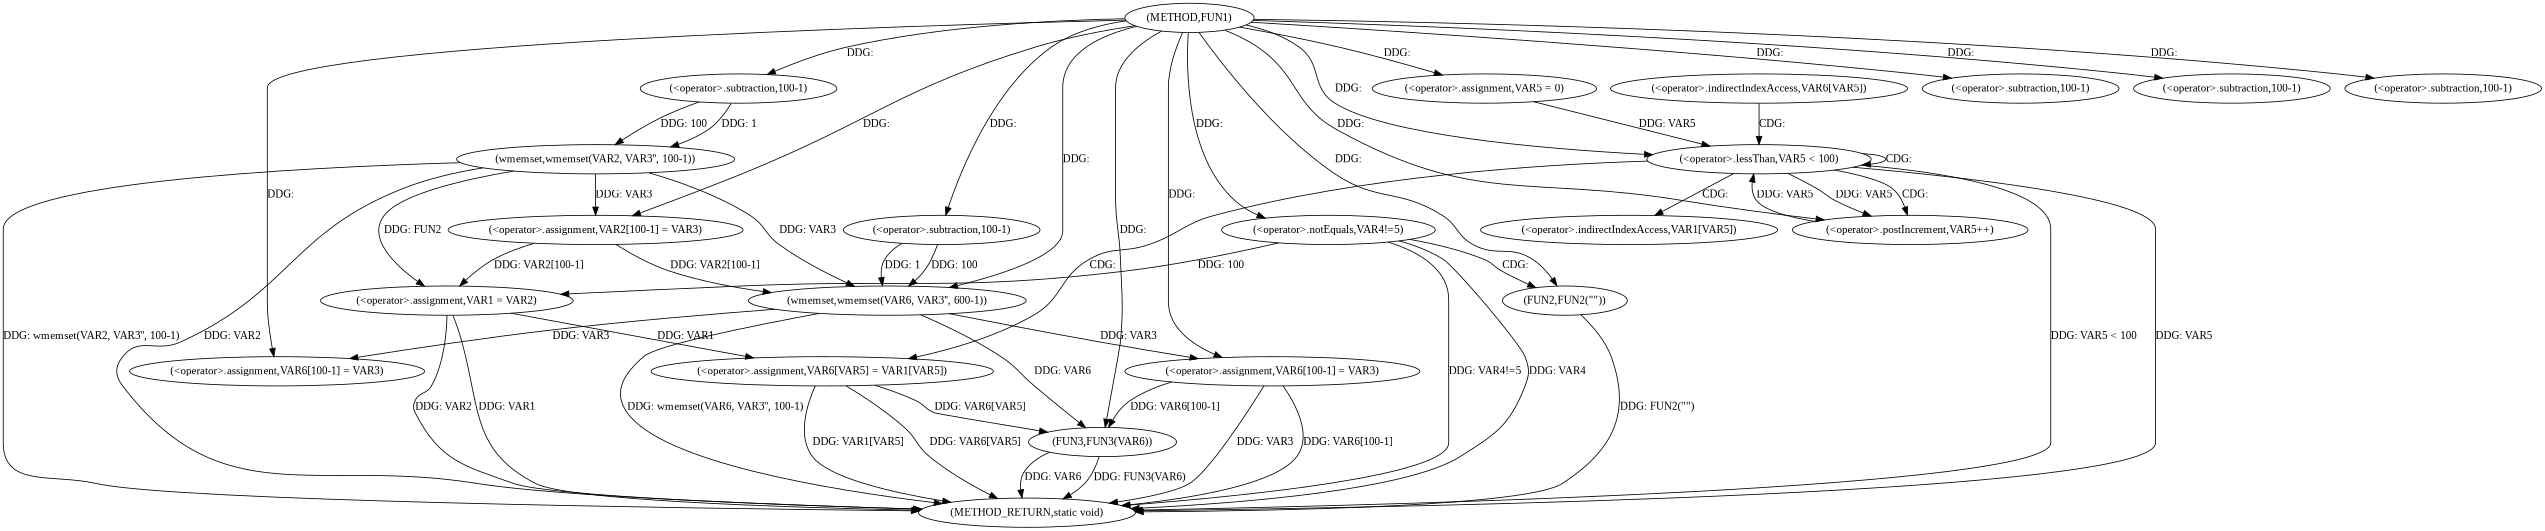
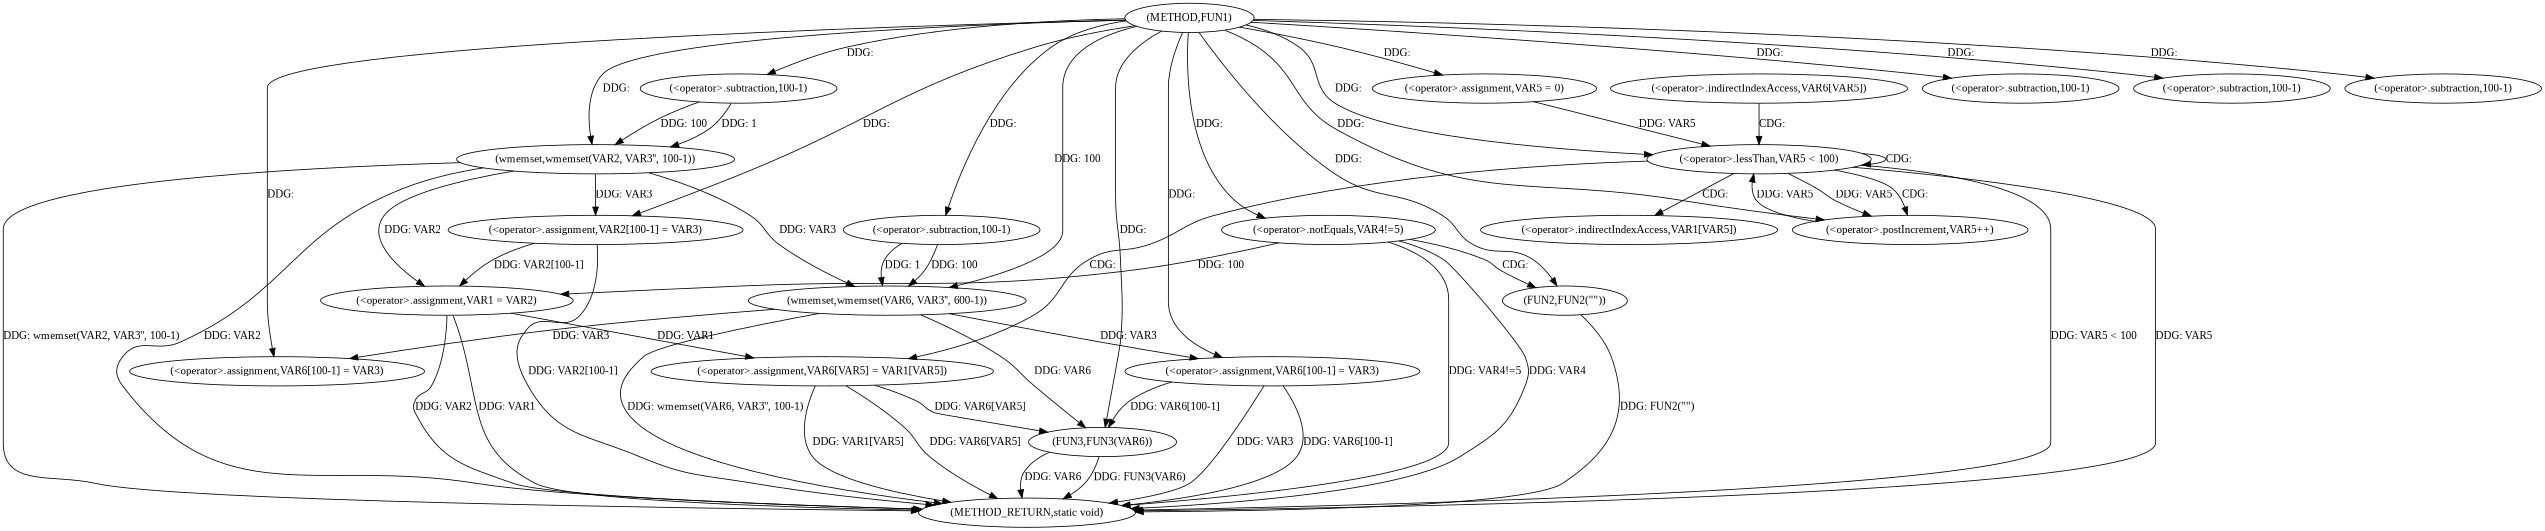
edge "(METHOD,FUN1)" -> "(wmemset,wmemset(VAR2, VAR3'', 100-1))": added, label "DDG:"
edge "(METHOD,FUN1)" -> "(wmemset,wmemset(VAR6, VAR3'', 600-1))": label "DDG: " -> "DDG: 100"
edge "(wmemset,wmemset(VAR2, VAR3'', 100-1))" -> "(<operator>.assignment,VAR1 = VAR2)": label "DDG: FUN2" -> "DDG: VAR2"
edge "(<operator>.assignment,VAR2[100-1] = VAR3)" -> "(wmemset,wmemset(VAR6, VAR3'', 600-1))": now "(<operator>.assignment,VAR2[100-1] = VAR3)" -> "(METHOD_RETURN,static void)"
